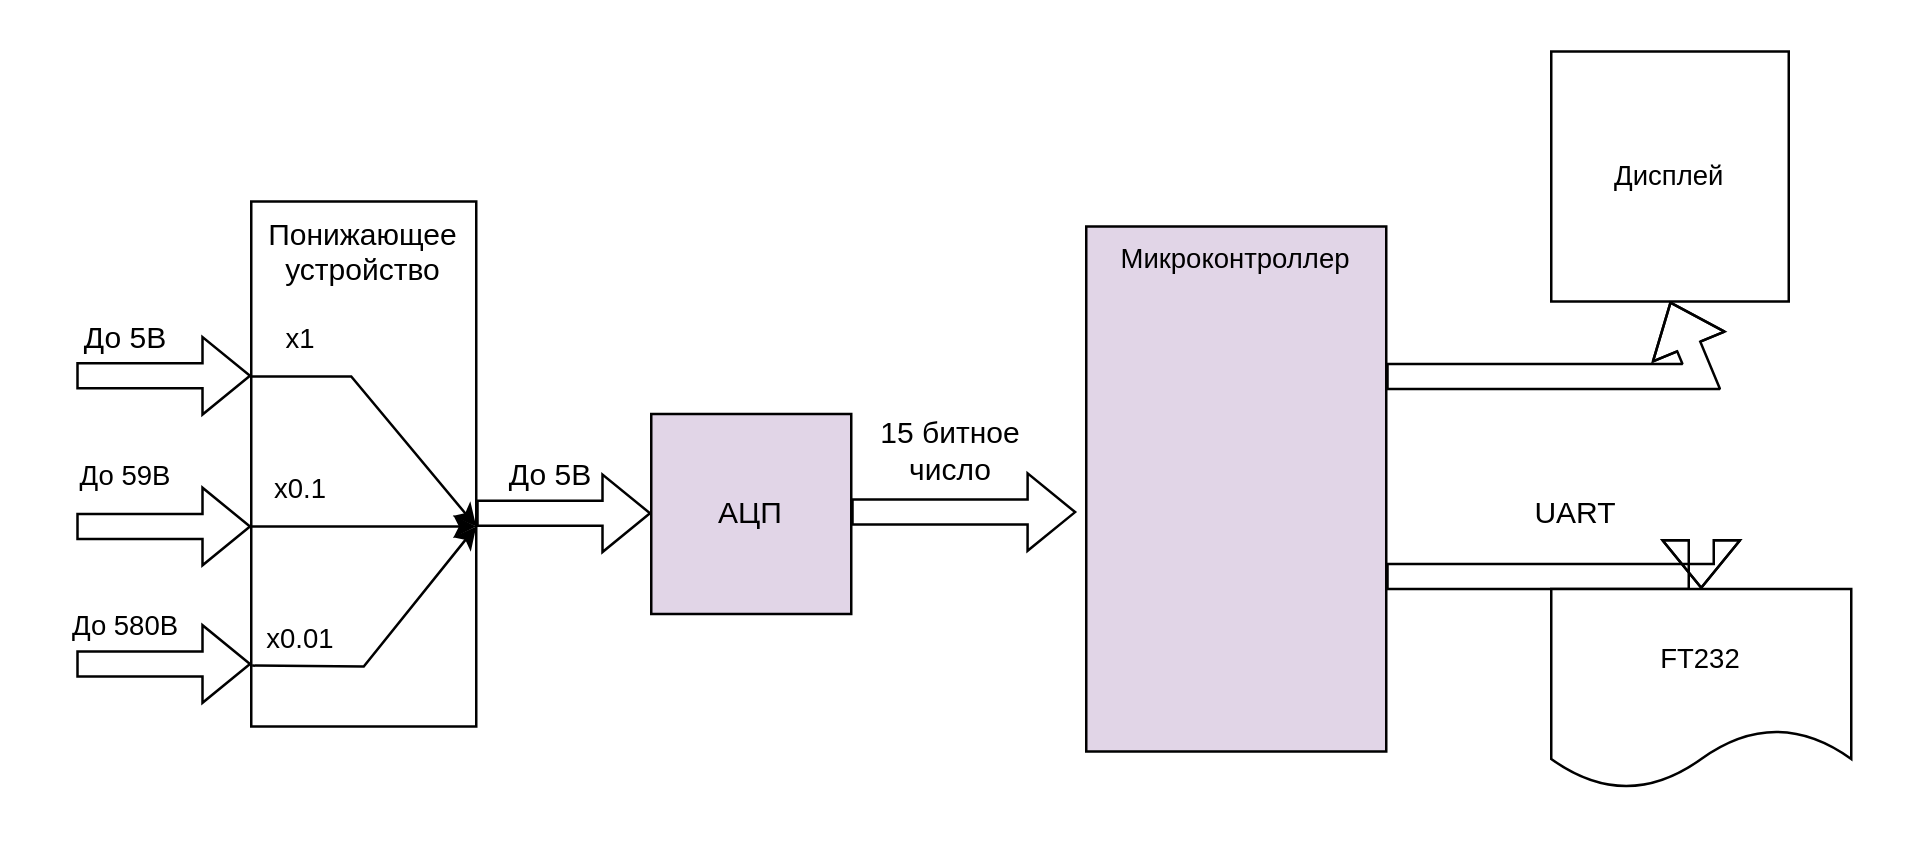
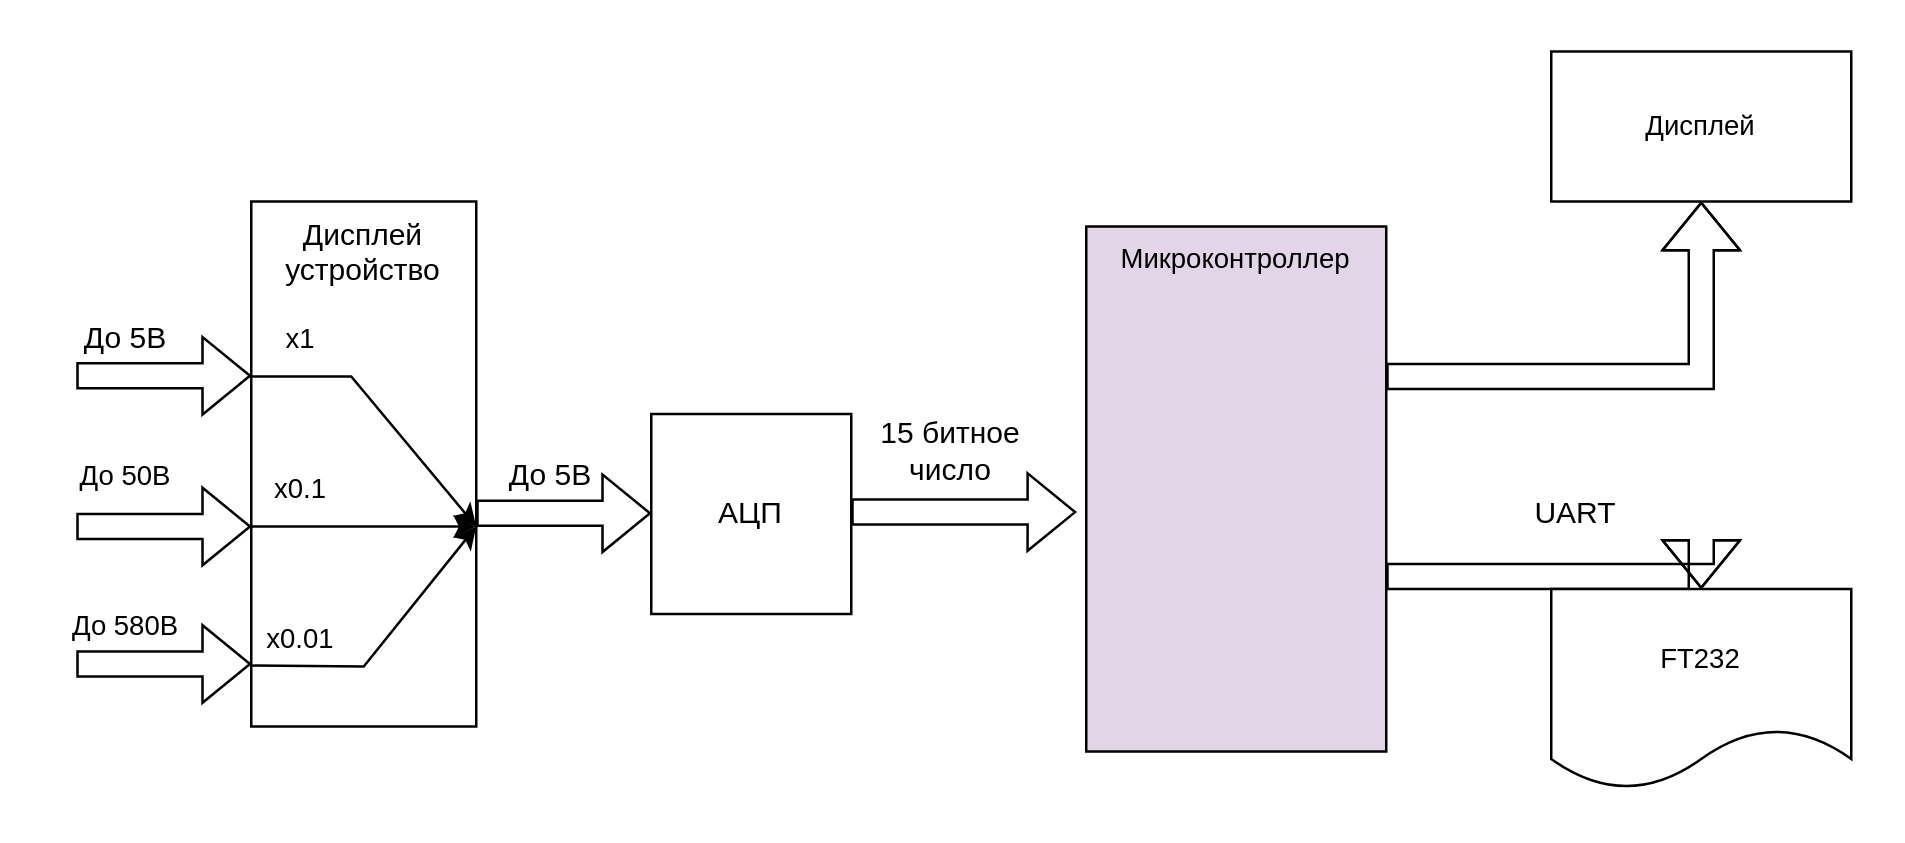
node "Дисплей": size 238x250 -> 300x150
node "Понижающее устройство": label "Понижающее устройство" -> "Дисплей устройство"
node "До 59В": label "До 59В" -> "До 50В"
node "АЦП": fillcolor #e1d5e7 -> #ffffff
